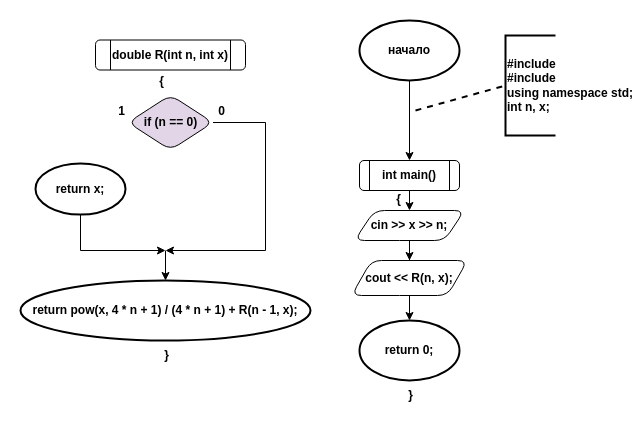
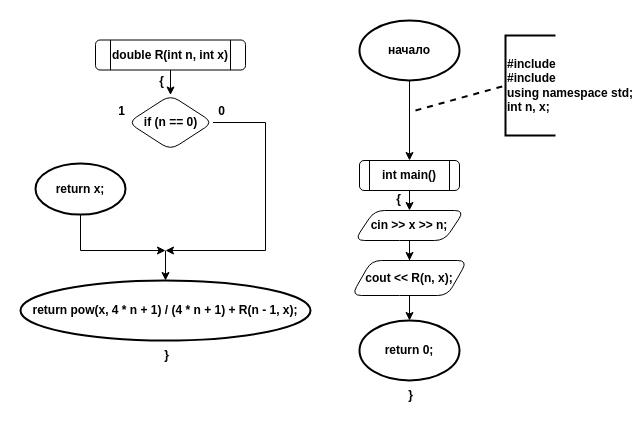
edge "double R(int n, int x)" -> "if (n == 0)": added
node "if (n == 0)": fillcolor #e1d5e7 -> #ffffff
